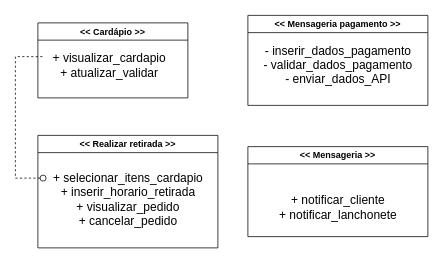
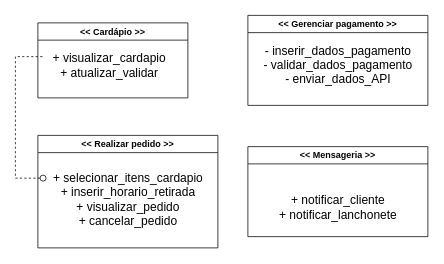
node "<< Mensageria pagamento >>": label "<< Mensageria pagamento >>" -> "<< Gerenciar pagamento >>"
node "<< Realizar retirada >>": label "<< Realizar retirada >>" -> "<< Realizar pedido >>"
